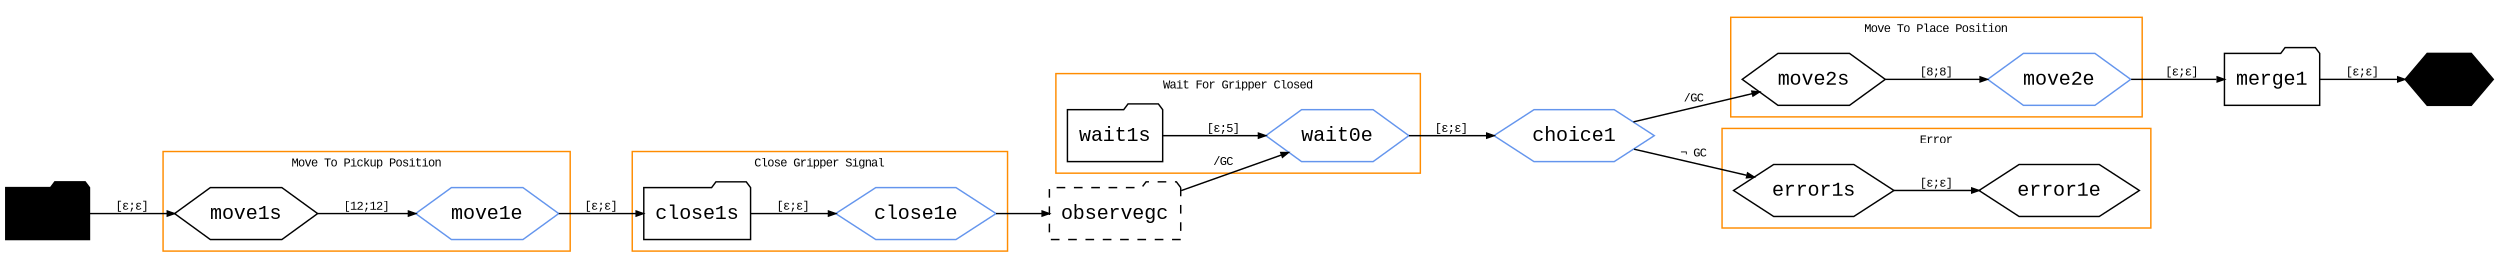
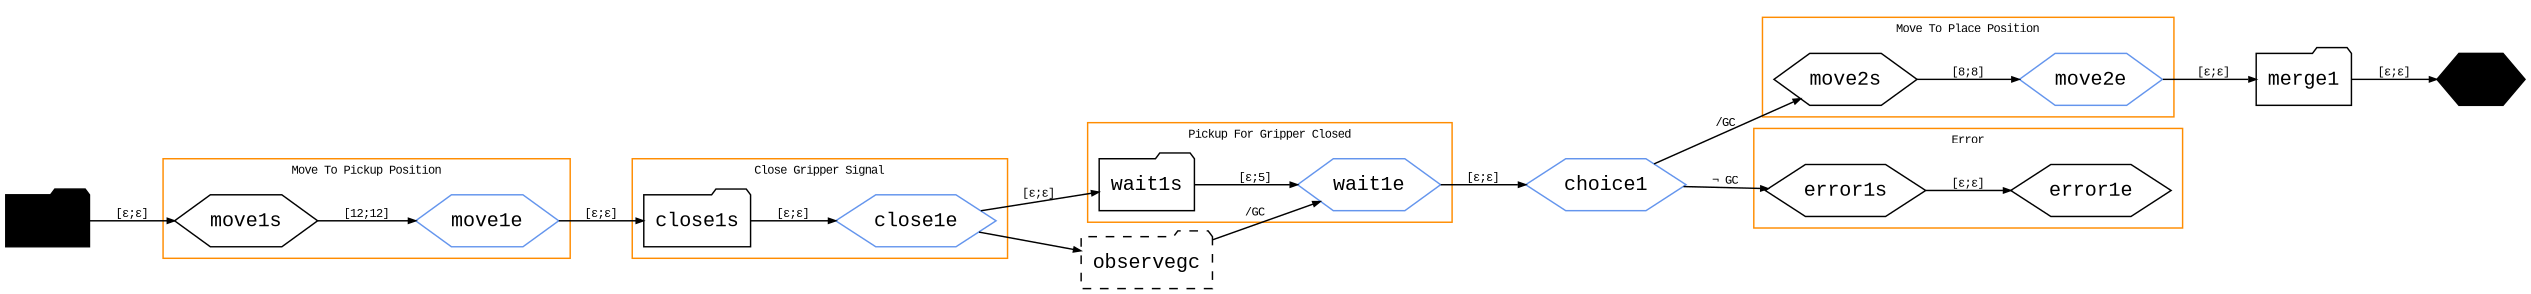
cluster "Wait For Gripper Closed": label "Wait For Gripper Closed" -> "Pickup For Gripper Closed"
node "wait0e": label "wait0e" -> "wait1e"
edge "close1e" -> "wait1s": added, label "[ε;ε]"
